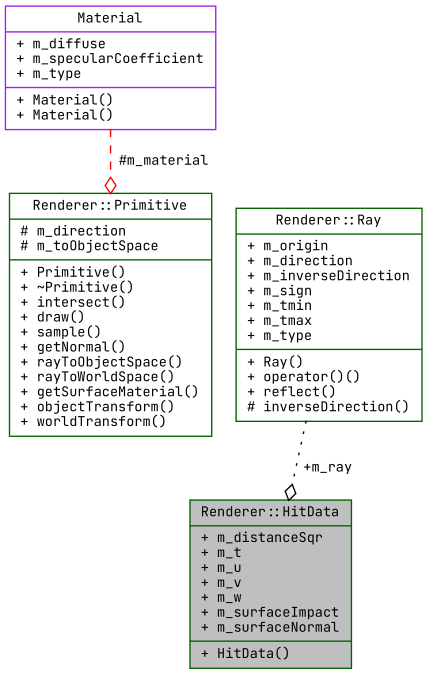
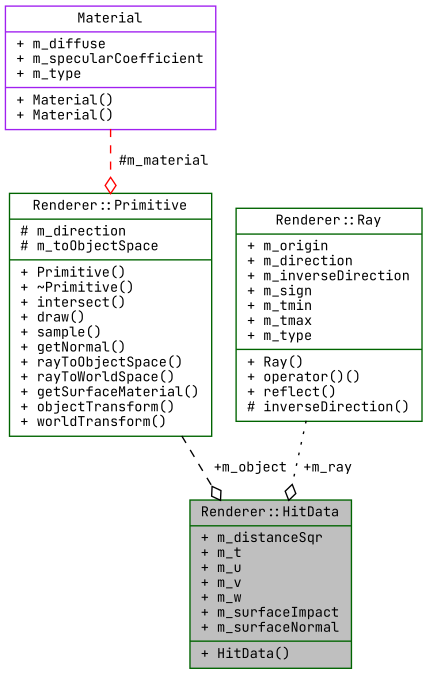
edge "Renderer::Primitive" -> "Renderer::HitData": added, label "+m_object"
